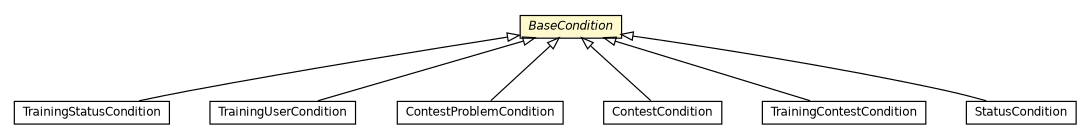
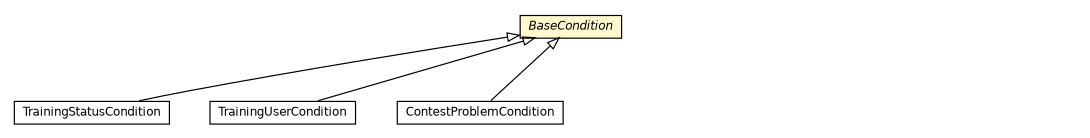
node "ContestCondition": removed
node "TrainingContestCondition": removed
node "StatusCondition": removed
